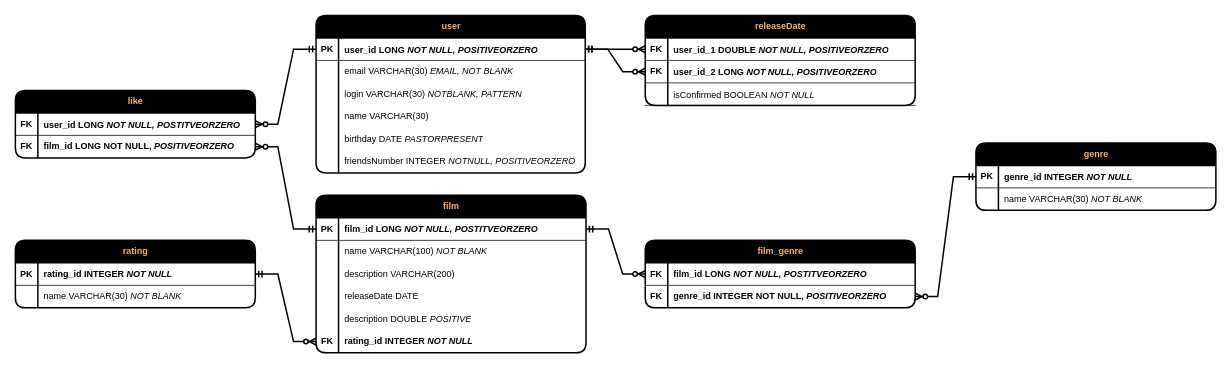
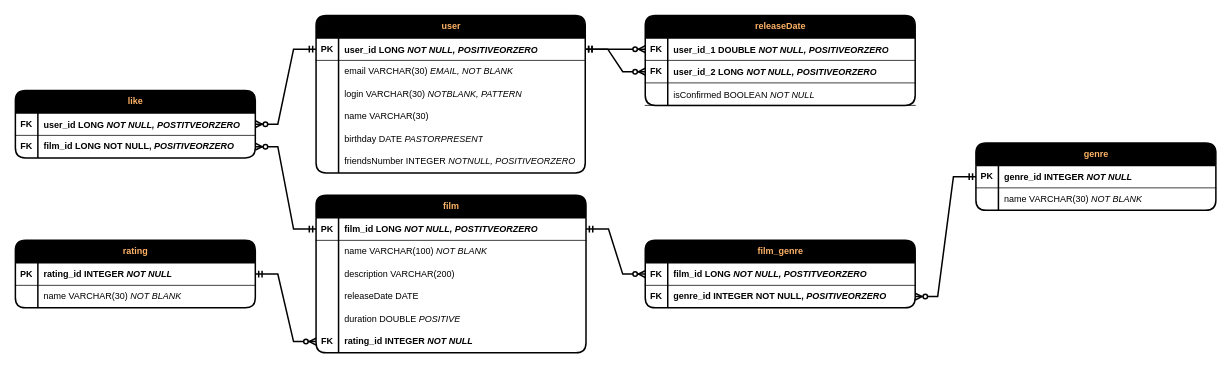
node "description DOUBLE POSITIVE": label "description DOUBLE POSITIVE" -> "duration DOUBLE POSITIVE"
